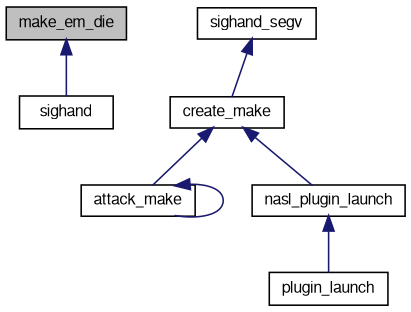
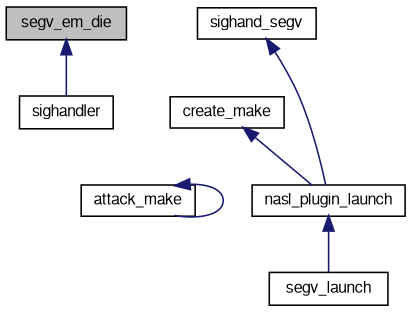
node "make_em_die": label "make_em_die" -> "segv_em_die"
edge "create_make" -> "sighand_segv": now "nasl_plugin_launch" -> "sighand_segv"
node "sighand": label "sighand" -> "sighandler"
edge "attack_make" -> "create_make": removed
node "plugin_launch": label "plugin_launch" -> "segv_launch"
